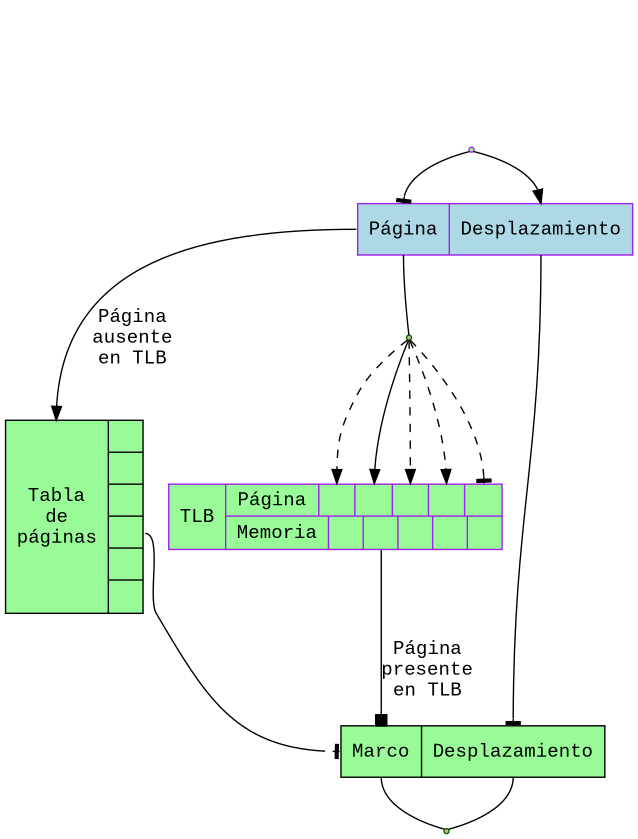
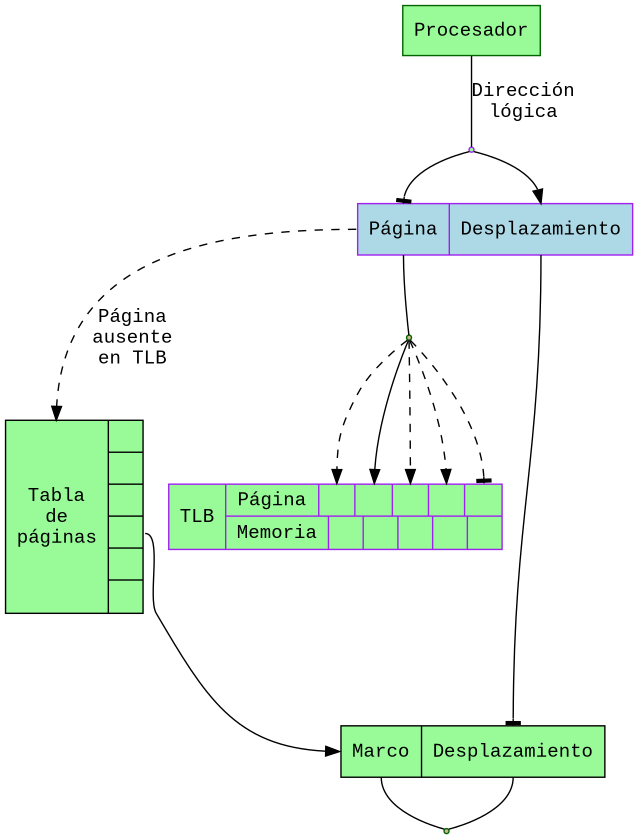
node "Procesador": added
edge "Página" -> "Tabla": style solid -> dashed
edge "TLB" -> "Marco": removed, label "Página presente en TLB"
edge "Tabla" -> "Marco": arrowhead tee -> normal
